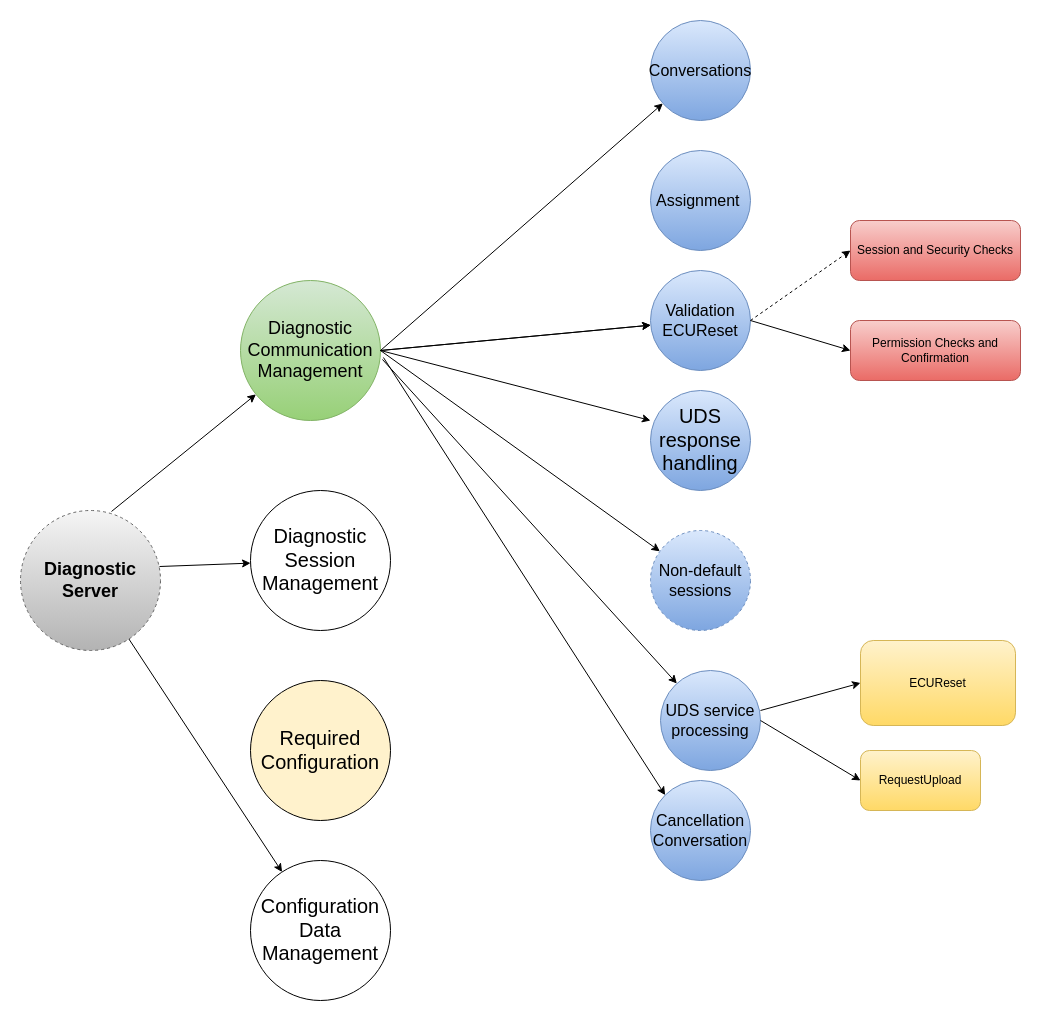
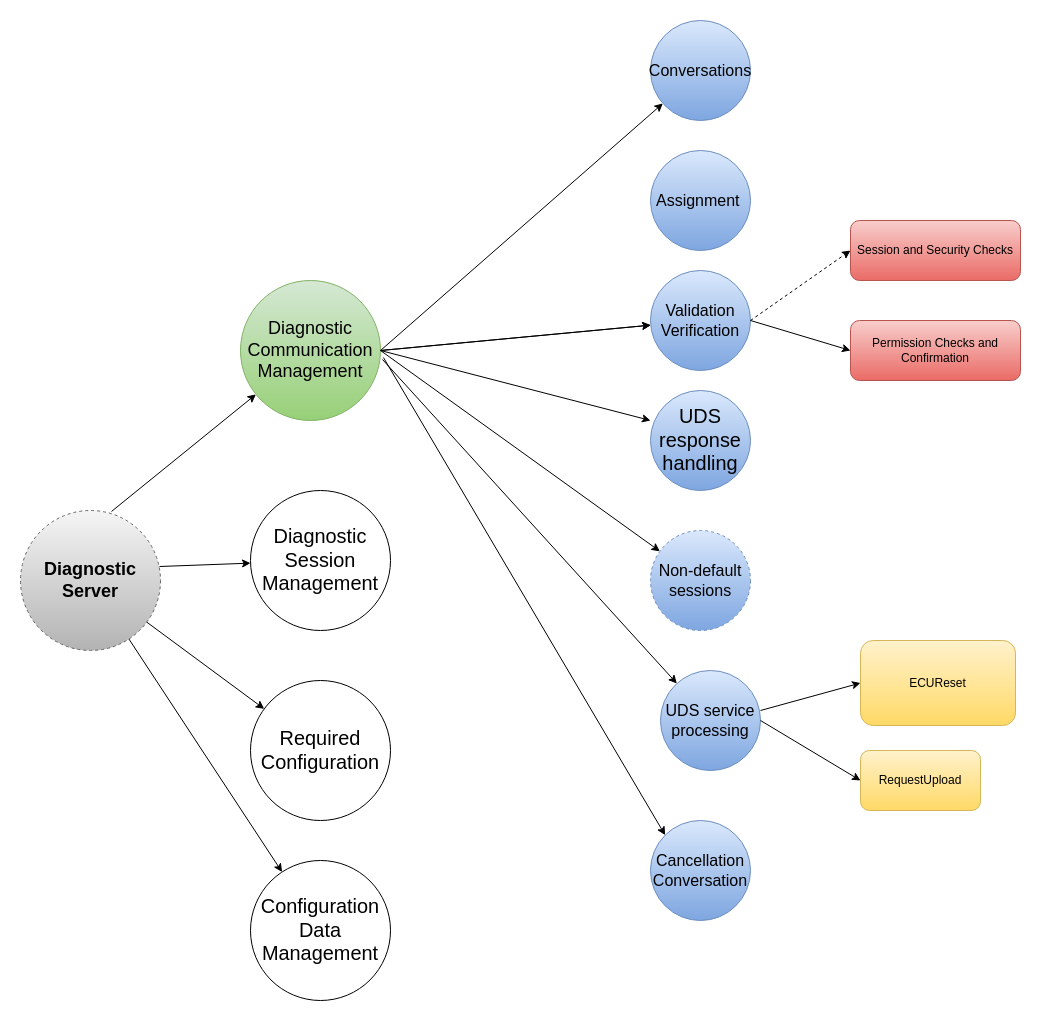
node "Validation ECUReset": label "Validation ECUReset" -> "Validation Verification"
edge "Diagnostic Server" -> "Required Configuration": added
node "Required Configuration": fillcolor #fff2cc -> #ffffff
node "Cancellation Conversation": moved (701, 831) -> (701, 871)
